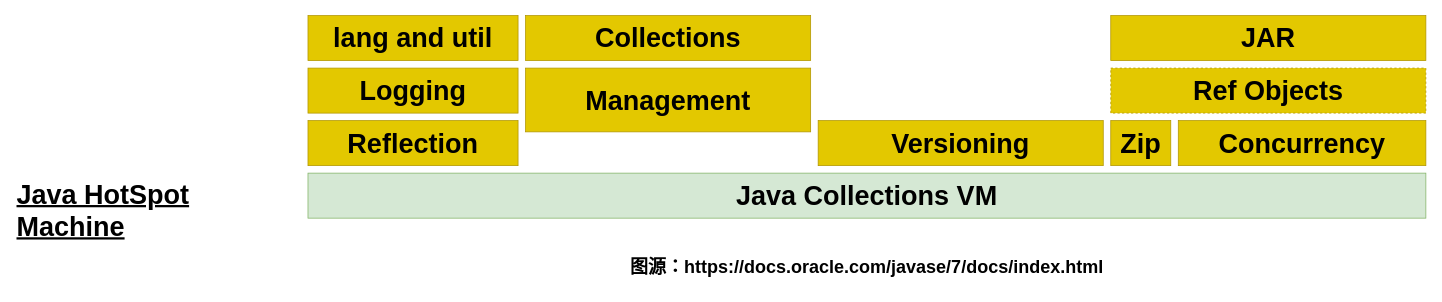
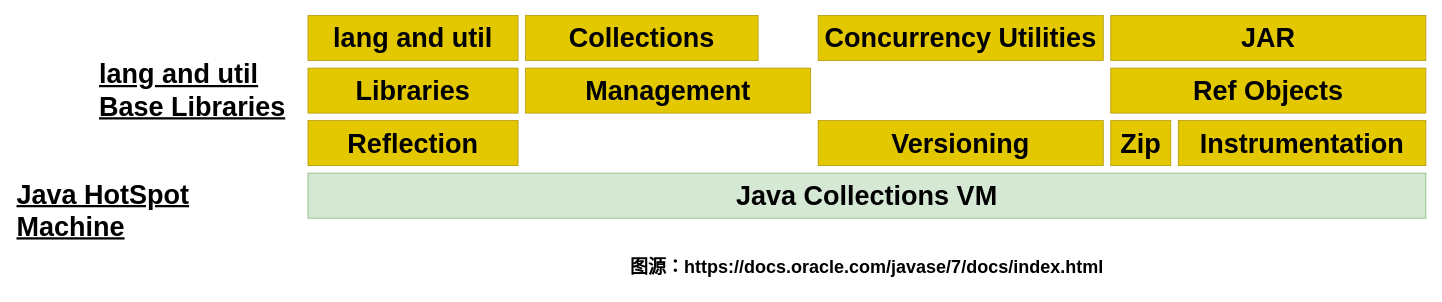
node "Collections": size 285x45 -> 233x45
node "Concurrency Utilities": added
node "lang and utilBase Libraries": added
node "Logging": label "Logging" -> "Libraries"
node "Ref Objects": style dashed -> solid
node "Management": size 285x64 -> 285x45
node "Concurrency": label "Concurrency" -> "Instrumentation"
